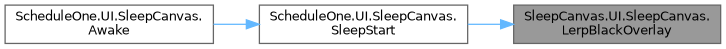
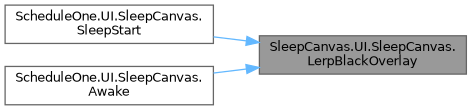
edge "ScheduleOne.UI.SleepCanvas. Awake" -> "ScheduleOne.UI.SleepCanvas. SleepStart": now "ScheduleOne.UI.SleepCanvas. Awake" -> "SleepCanvas.UI.SleepCanvas. LerpBlackOverlay"
